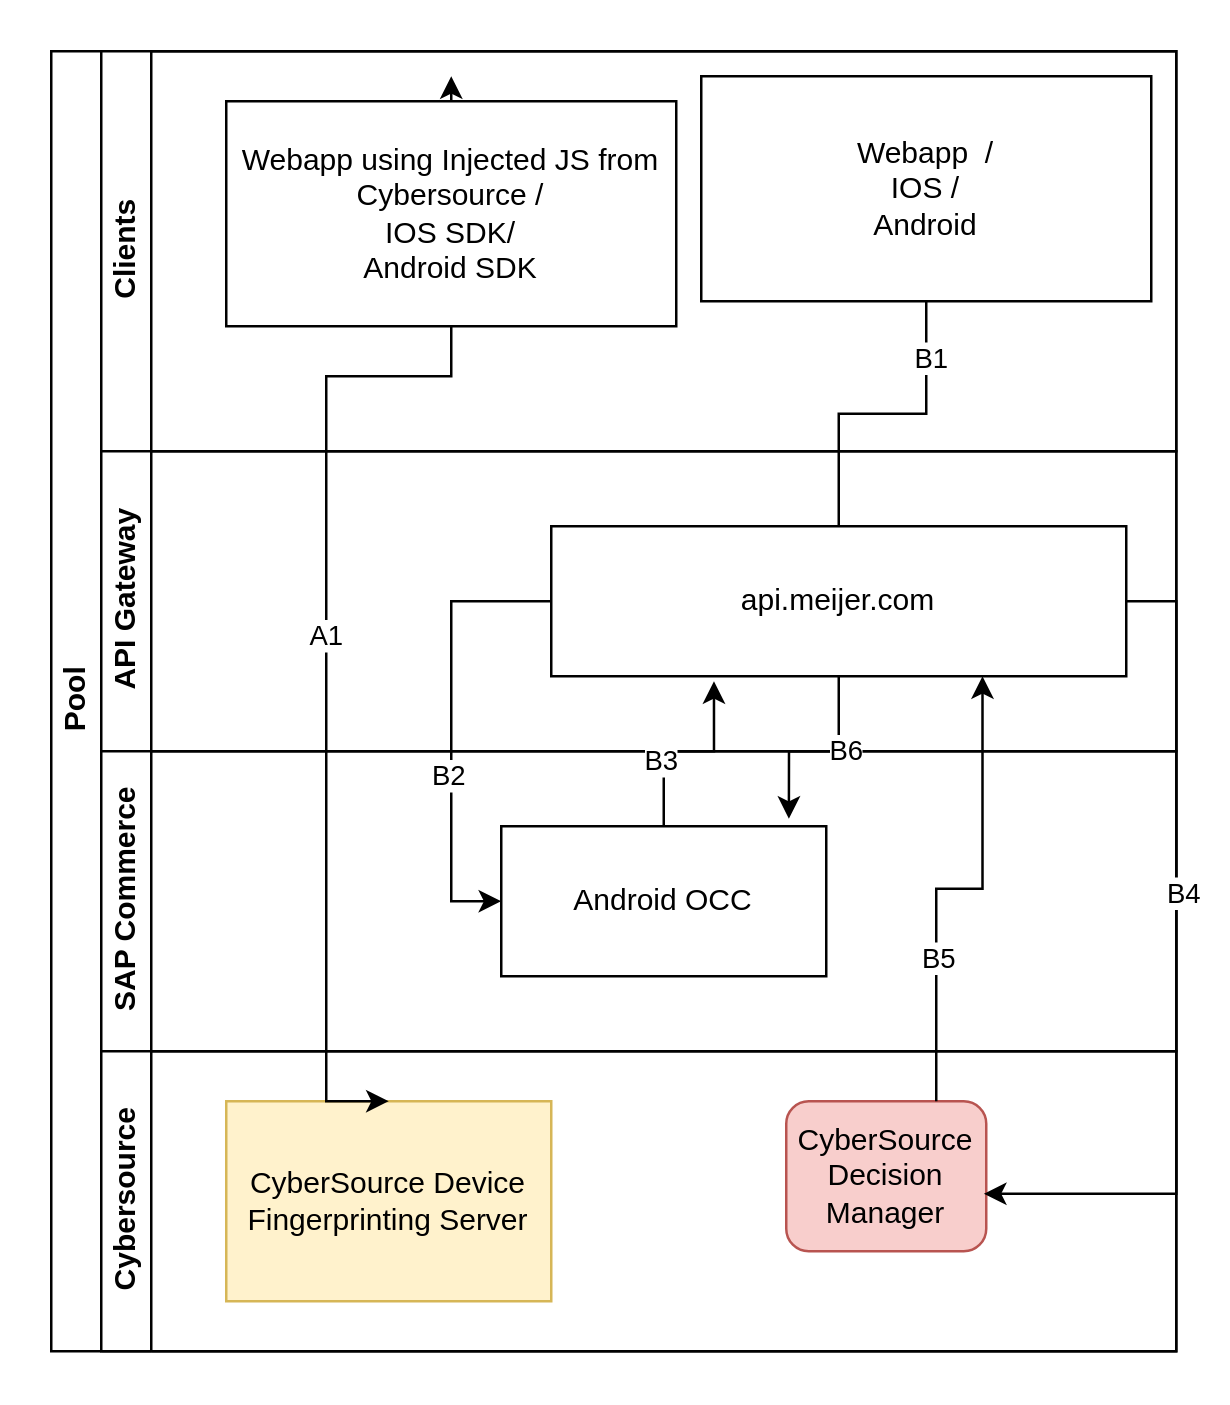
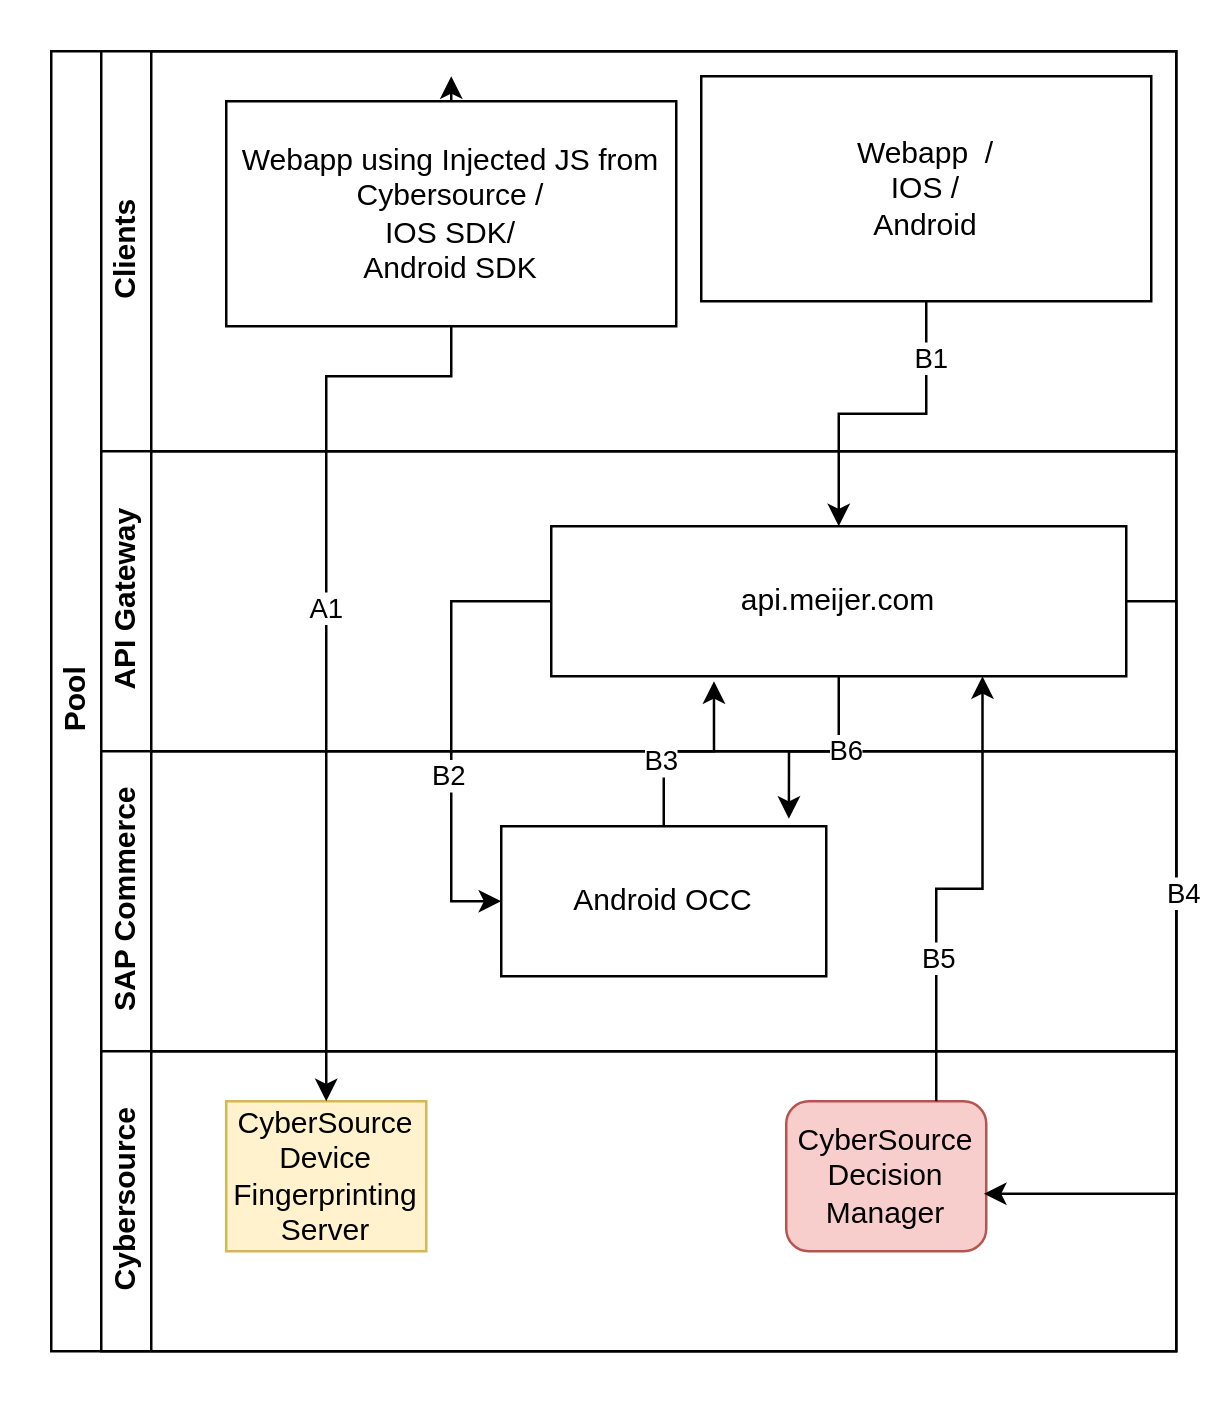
edge "Webapp / IOS / Android" -- "api.meijer.com": arrowhead none -> classic
node "CyberSource Device Fingerprinting Server": size 325x200 -> 200x150
